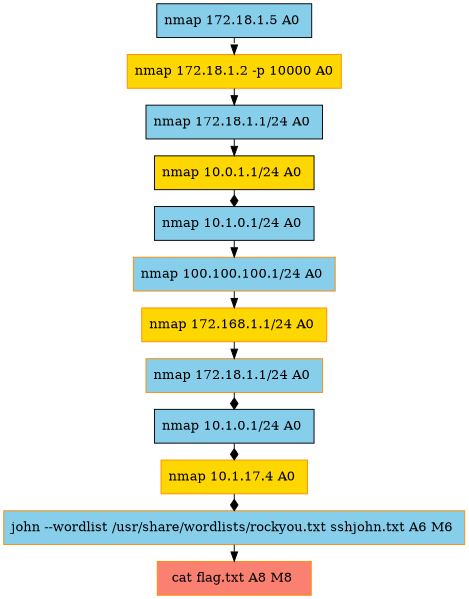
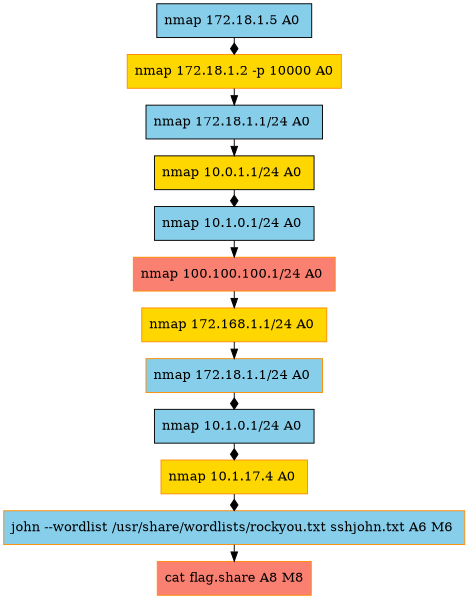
edge "nmap 172.18.1.5 A0" -> "nmap 172.18.1.2 -p 10000 A0": arrowhead normal -> diamond
node "nmap 100.100.100.1/24 A0": fillcolor skyblue -> salmon
node "cat flag.txt A8 M8": label "cat flag.txt A8 M8" -> "cat flag.share A8 M8"
